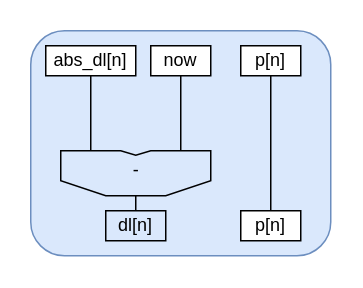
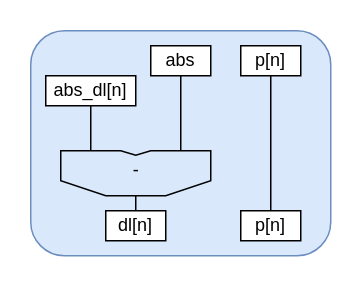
node "abs_dl[n]": moved (91, 61) -> (91, 91)
node "now": label "now" -> "abs"
node "dl[n]": fillcolor #dae8fc -> #ffffff
